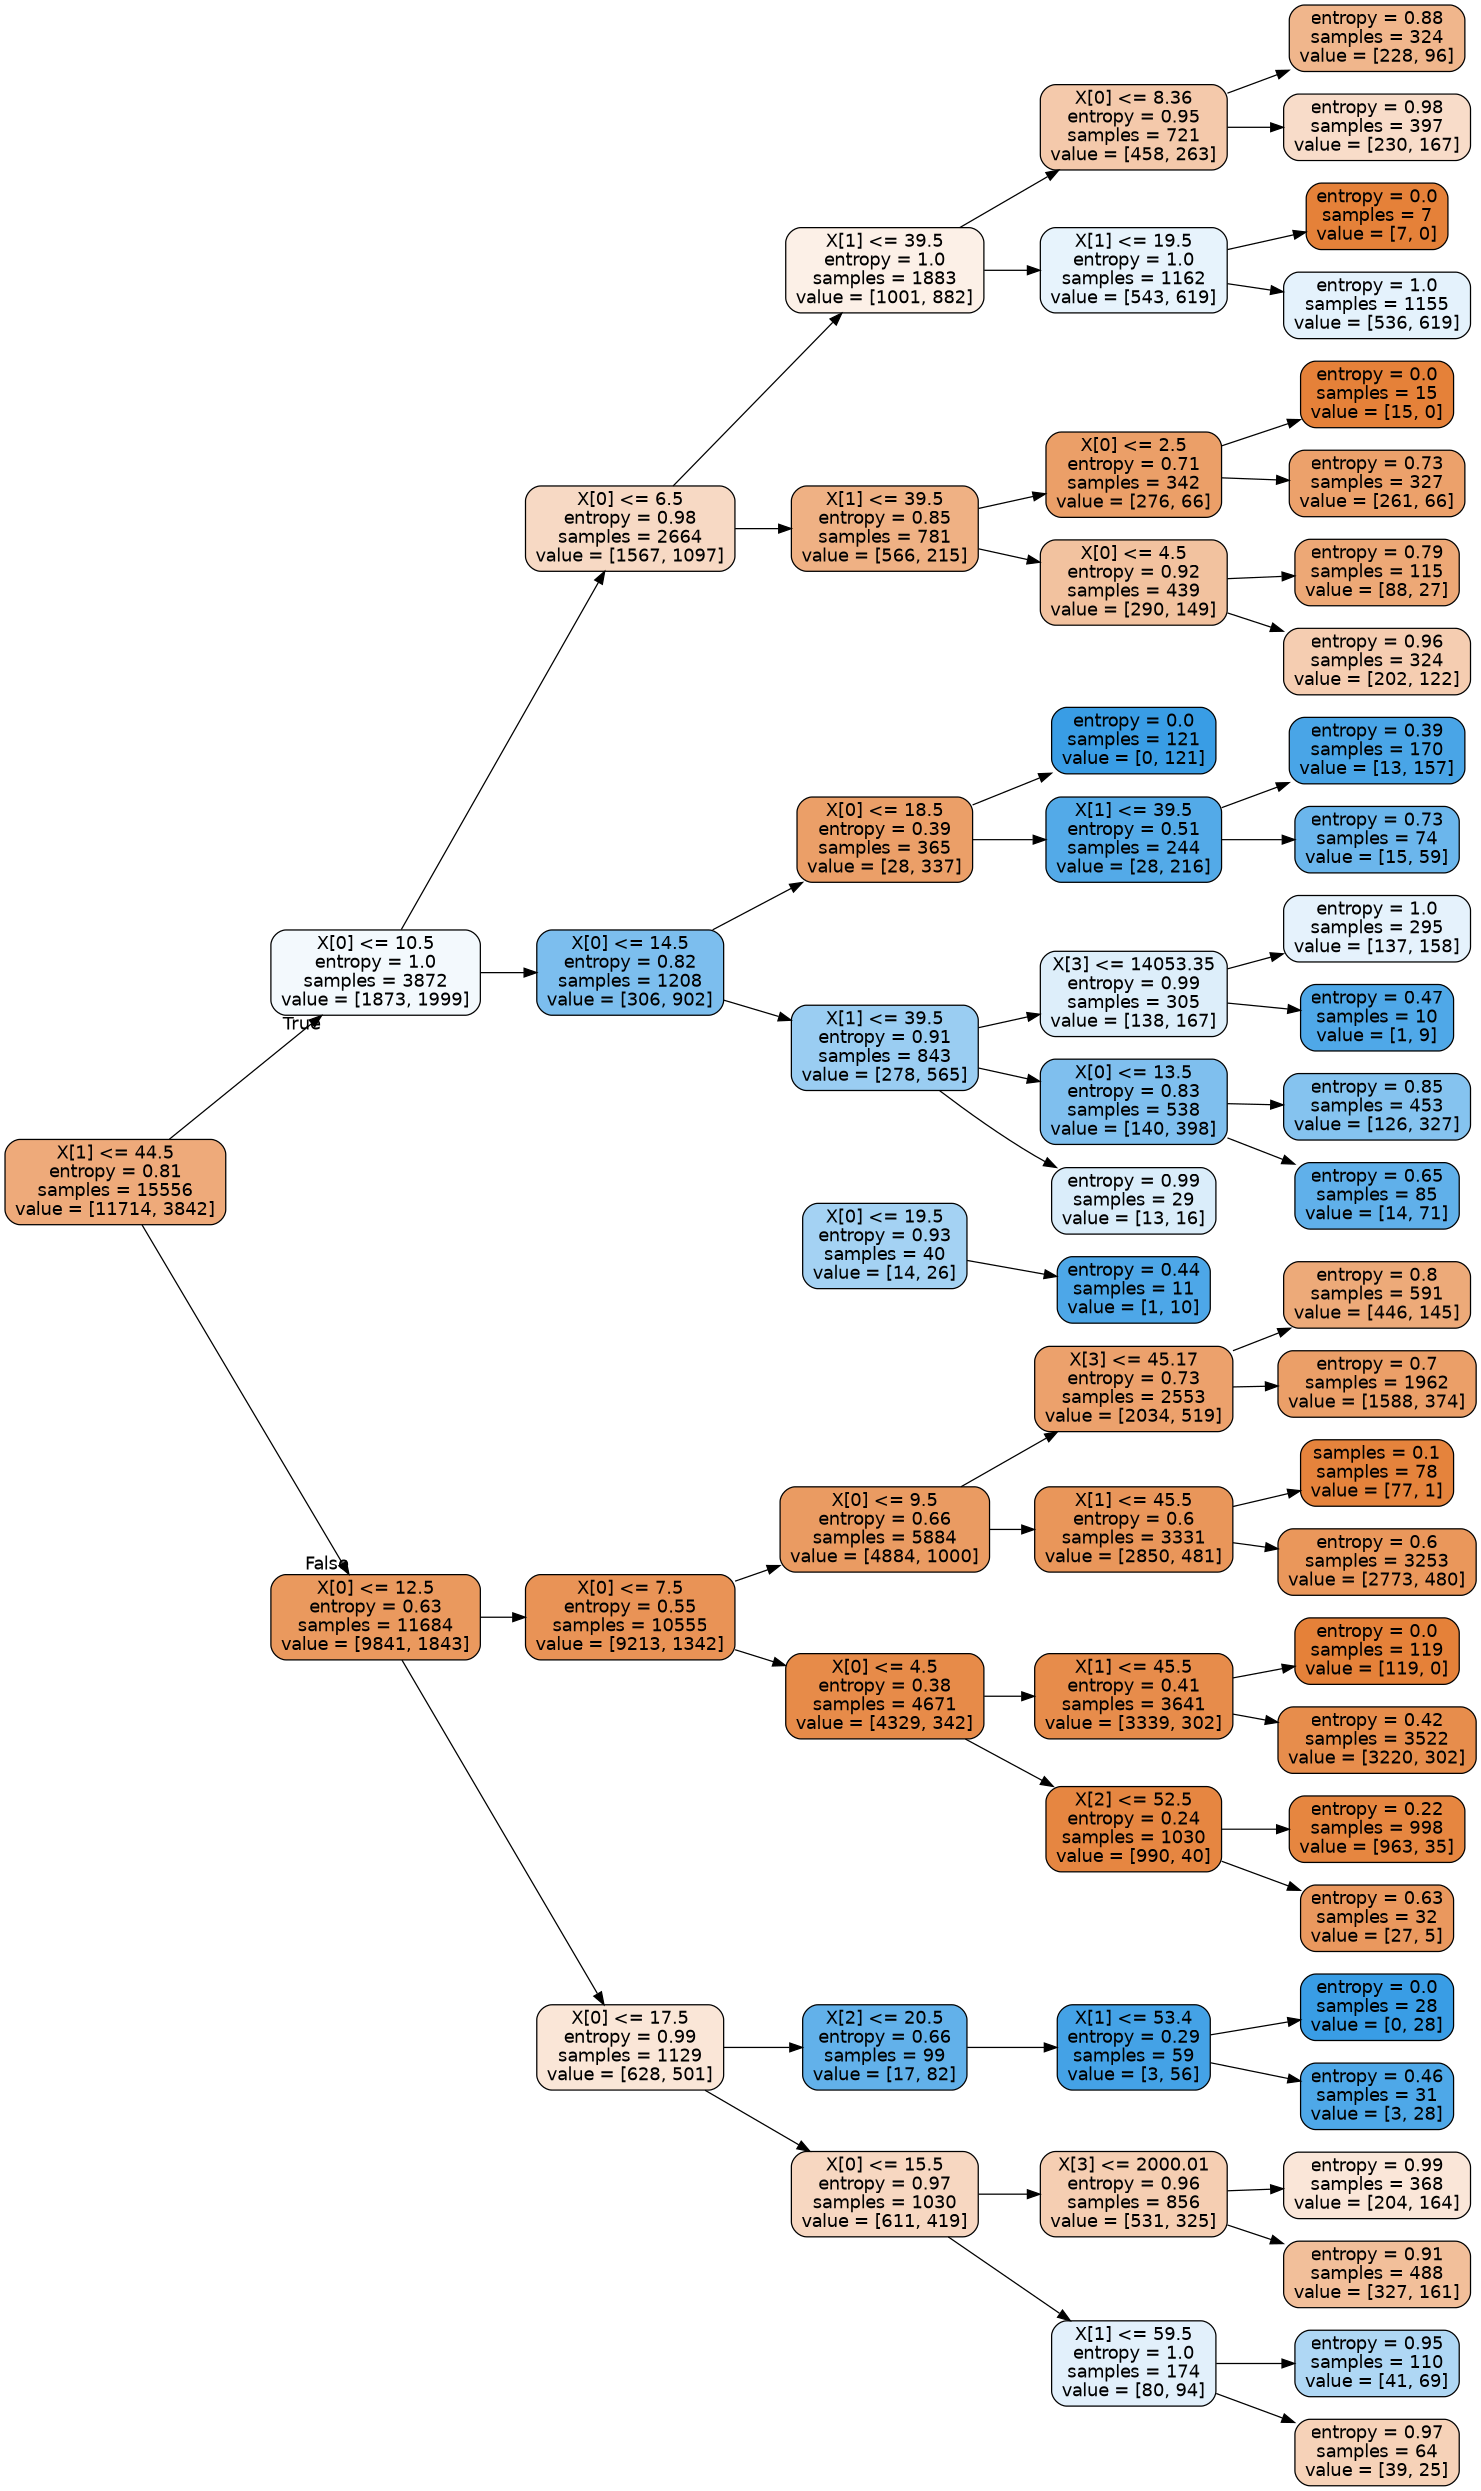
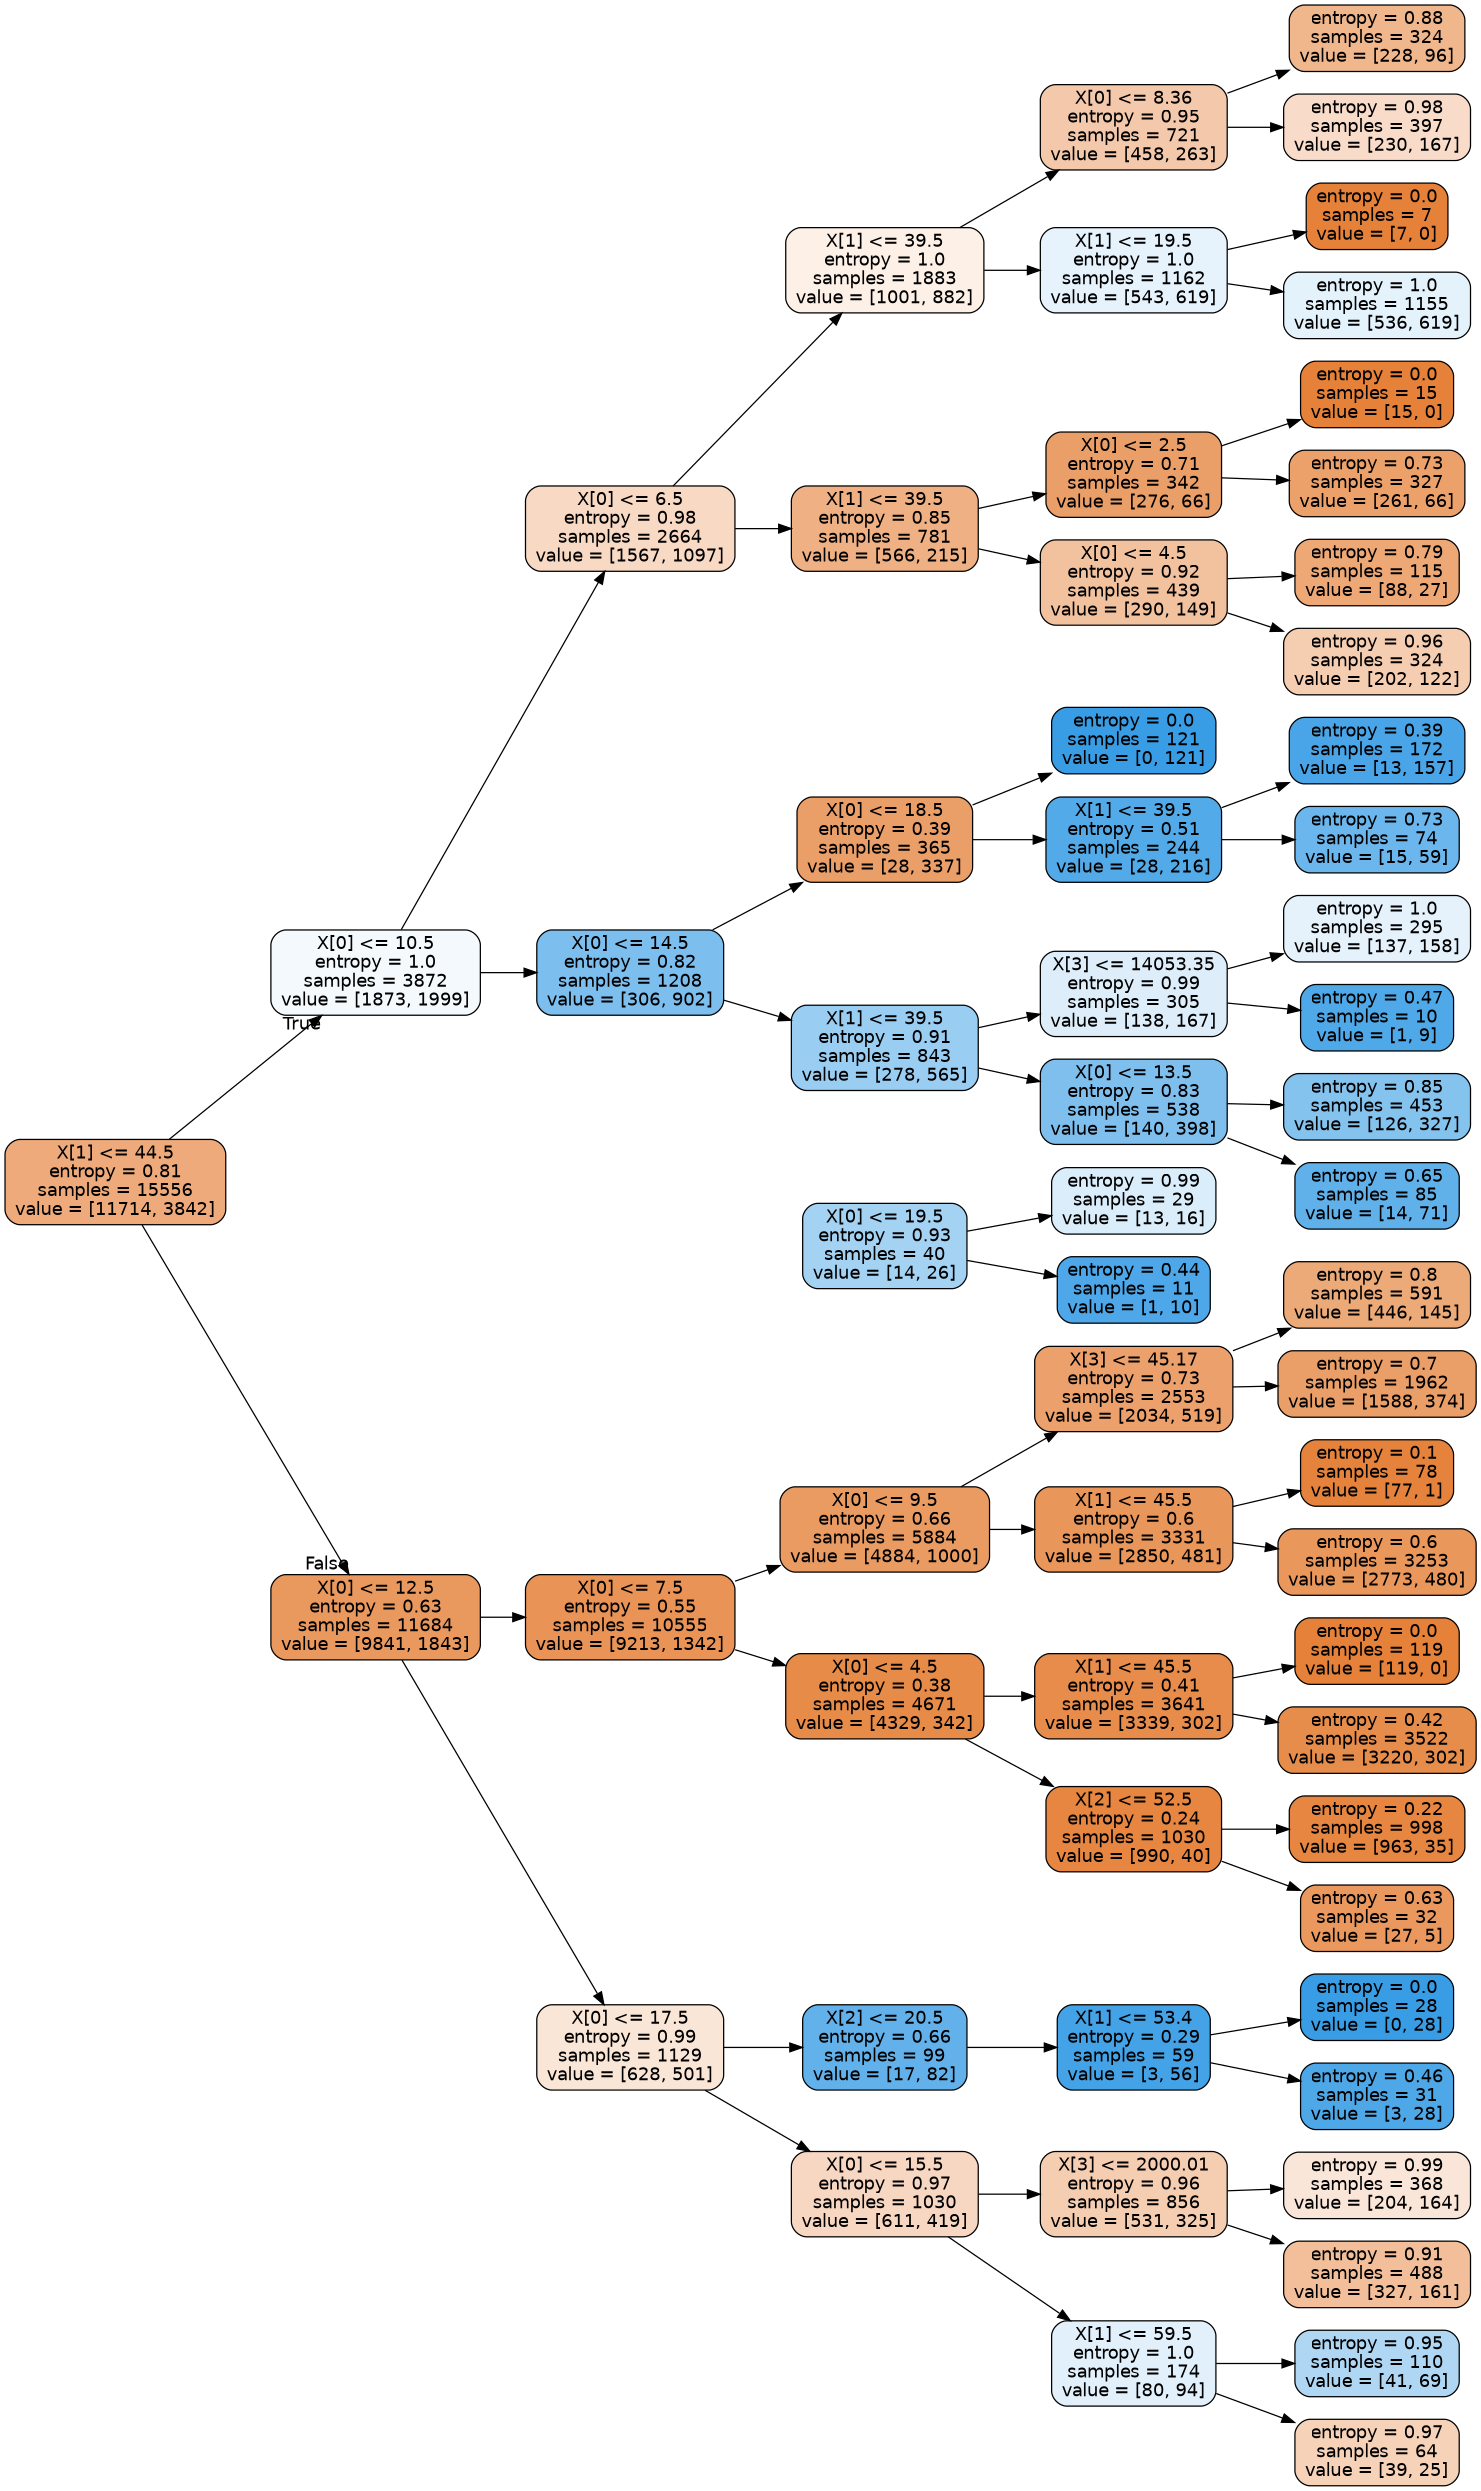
node "entropy = 0.39 samples = 170 value = [13, 157]": label "entropy = 0.39 samples = 170 value = [13, 157]" -> "entropy = 0.39 samples = 172 value = [13, 157]"
edge "X[1] <= 39.5 entropy = 0.91 samples = 843 value = [278, 565]" -> "entropy = 0.99 samples = 29 value = [13, 16]": now "X[0] <= 19.5 entropy = 0.93 samples = 40 value = [14, 26]" -> "entropy = 0.99 samples = 29 value = [13, 16]"
node "samples = 0.1 samples = 78 value = [77, 1]": label "samples = 0.1 samples = 78 value = [77, 1]" -> "entropy = 0.1 samples = 78 value = [77, 1]"
